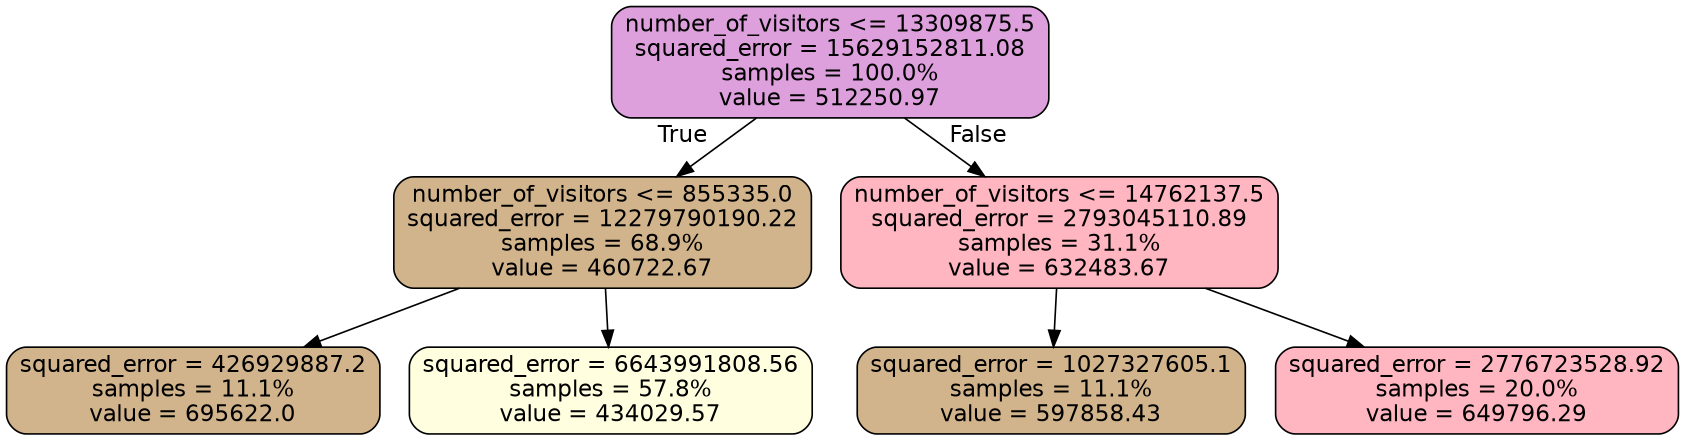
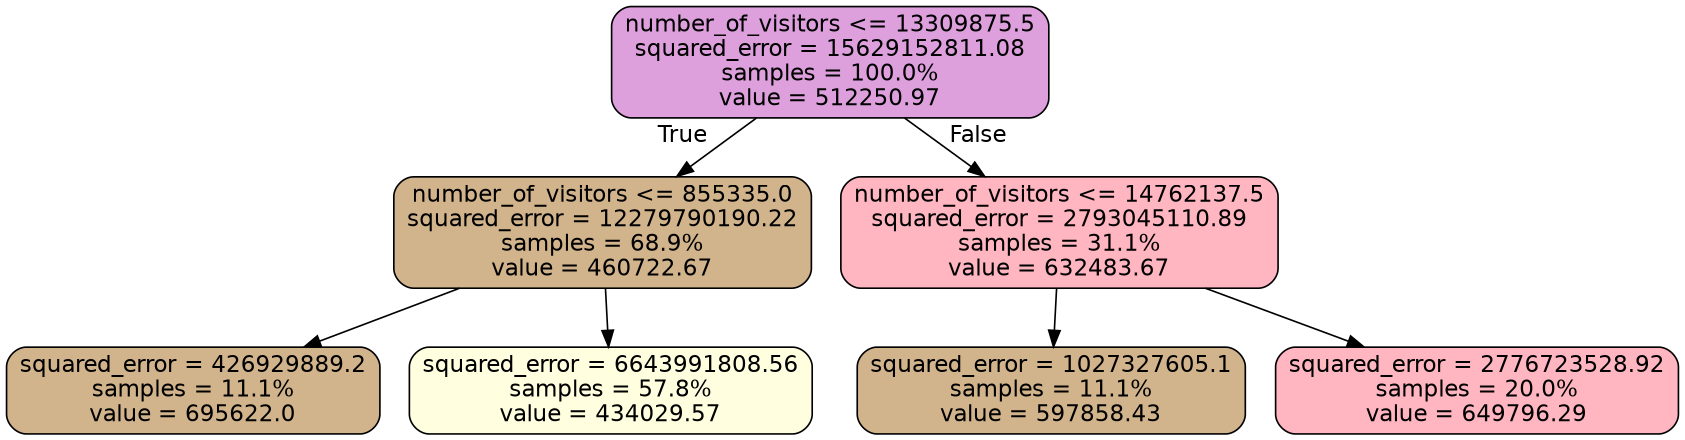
node "squared_error = 426929887.2 samples = 11.1% value = 695622.0": label "squared_error = 426929887.2 samples = 11.1% value = 695622.0" -> "squared_error = 426929889.2 samples = 11.1% value = 695622.0"
